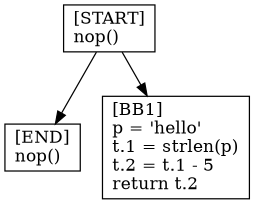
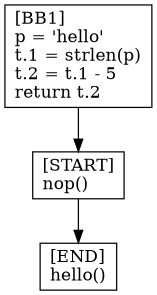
edge "[START] nop()" -> "[BB1] p = 'hello' t.1 = strlen(p) t.2 = t.1 - 5 return t.2": reversed
node "[END] nop()": label "[END] nop()" -> "[END] hello()"
